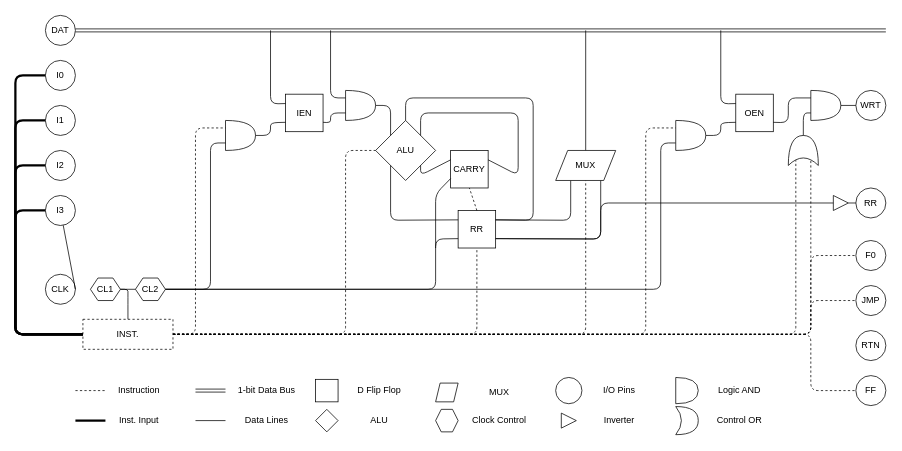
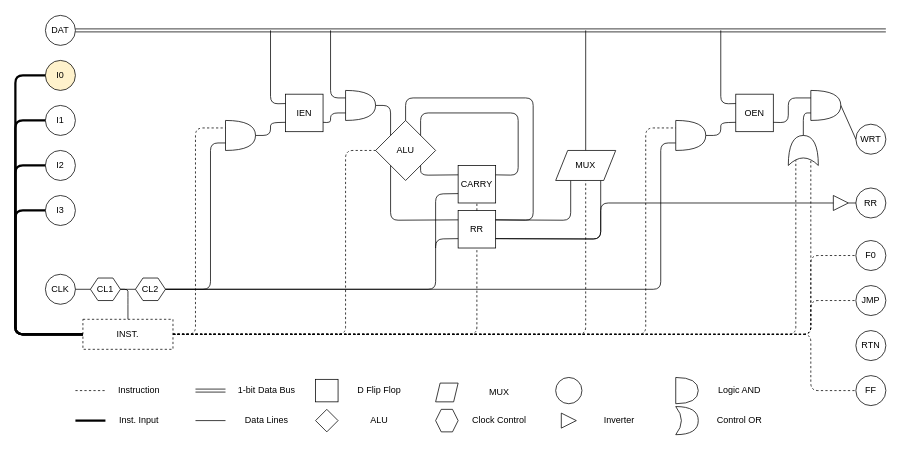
node "I0": fillcolor #ffffff -> #fff2cc
node "WRT": moved (870, 105) -> (870, 139)
node "CARRY": moved (469, 169) -> (477, 184)
edge "I3" -- "CLK": now "CL1" -- "CLK"
node "I/O Pins": removed
